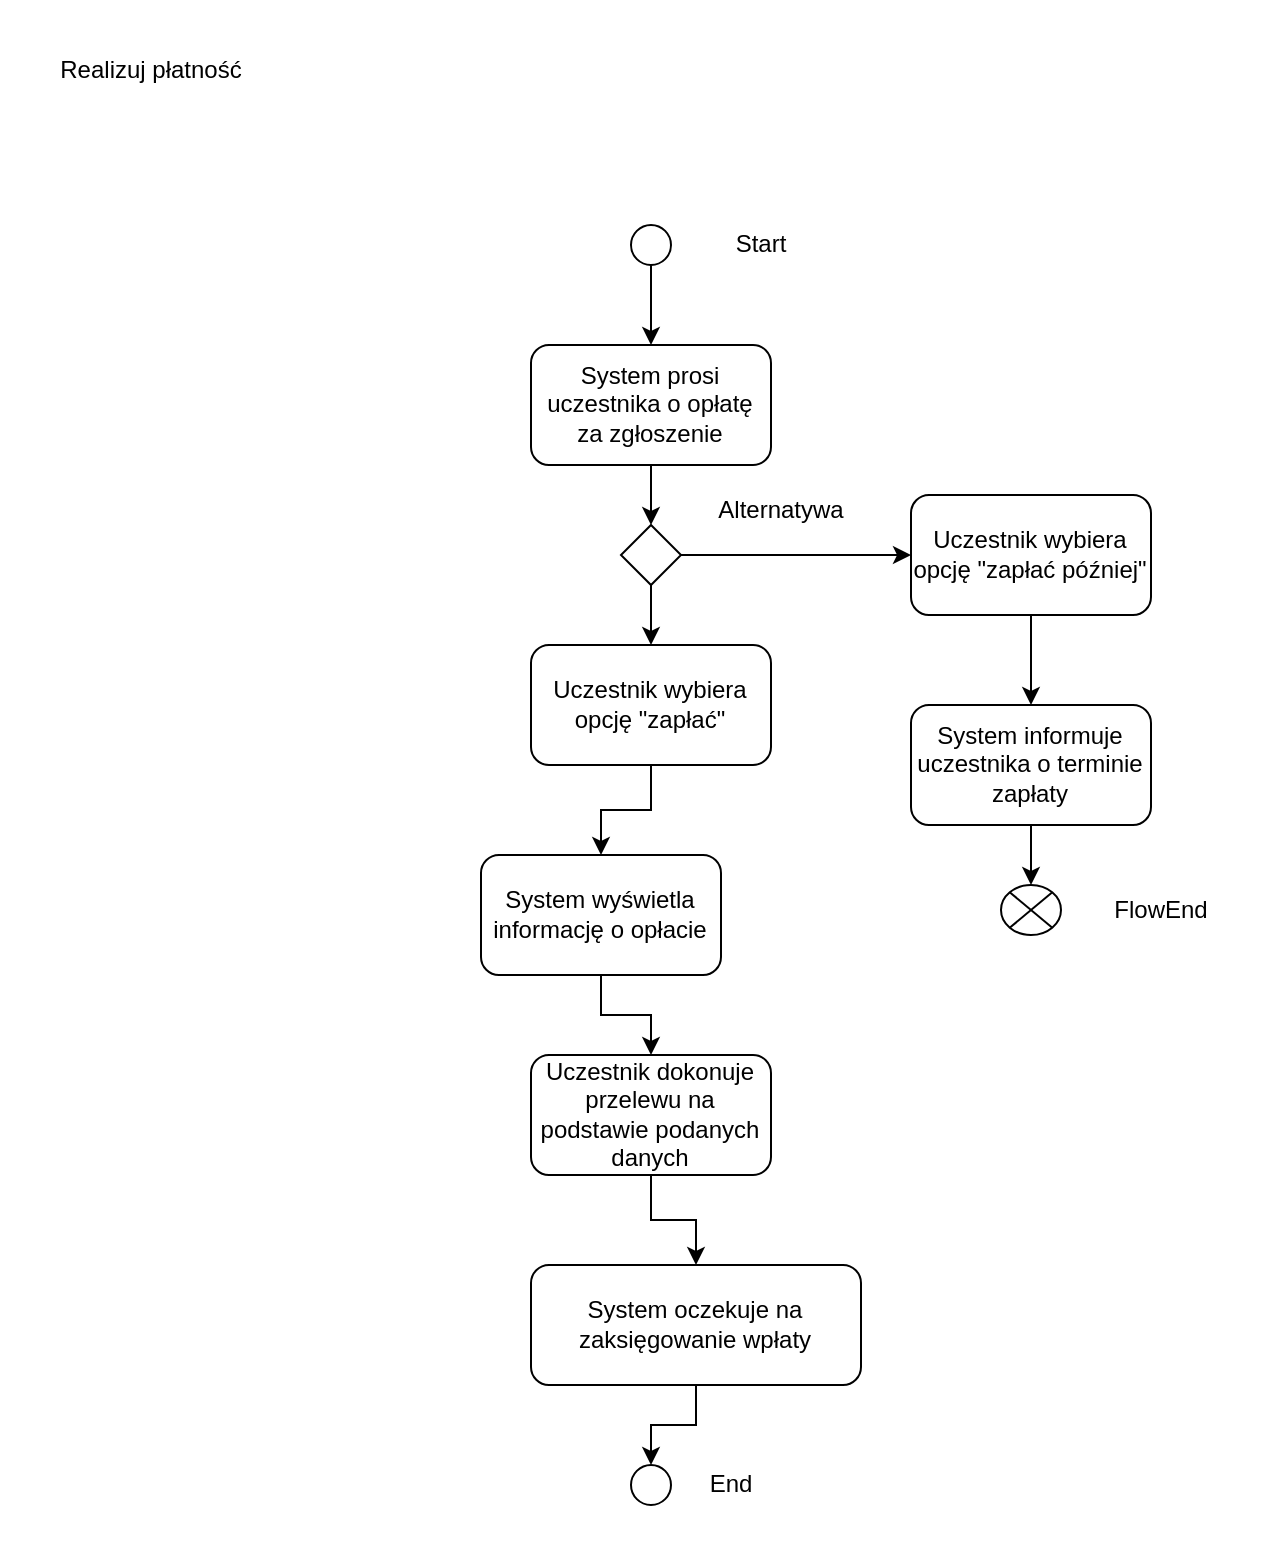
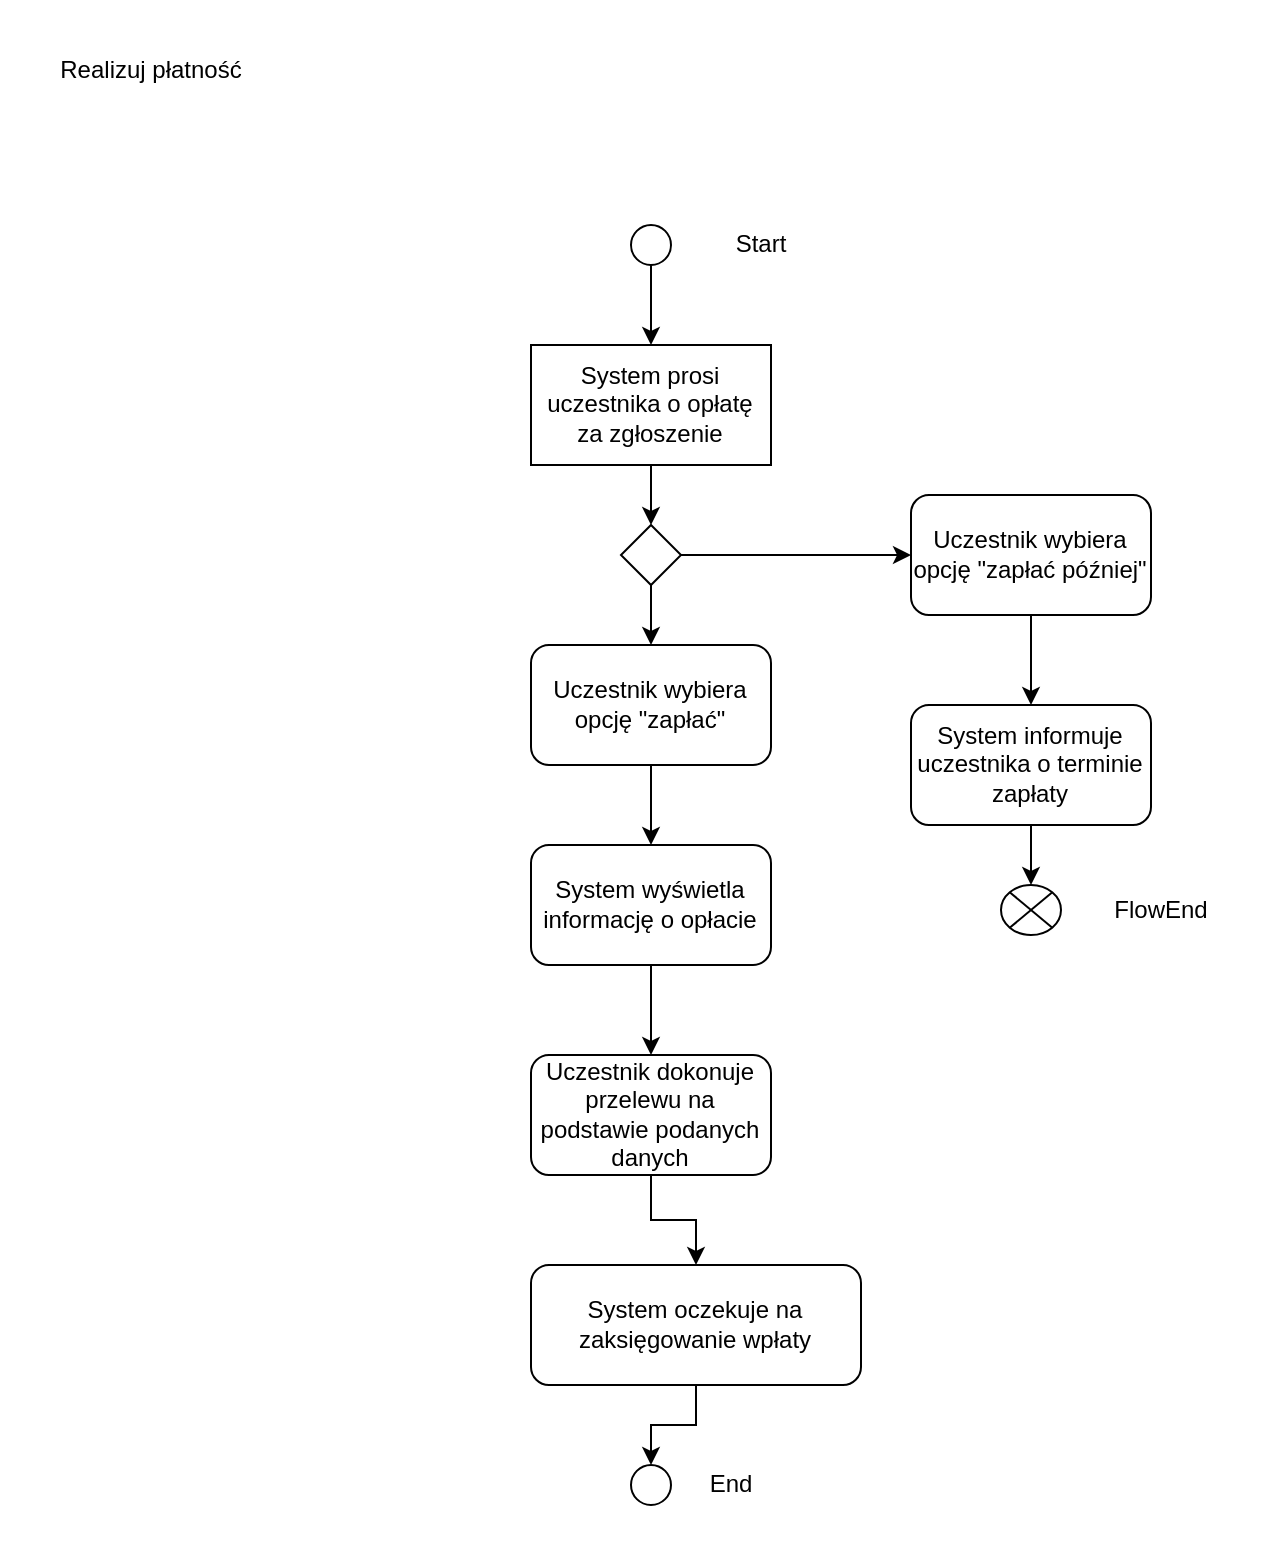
node "System prosi uczestnika o opłatę za zgłoszenie": shape rounded rectangle -> rectangle
node "Alternatywa": removed
node "System wyświetla informację o opłacie": moved (601, 915) -> (651, 905)
